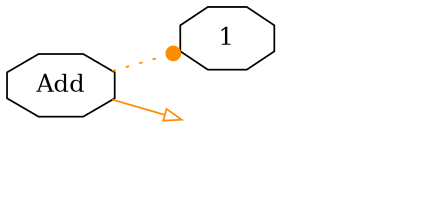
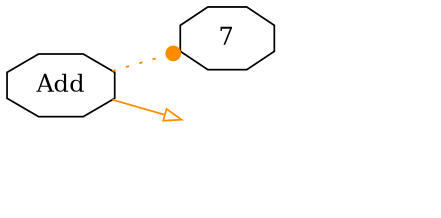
node "1": label "1" -> "7"
